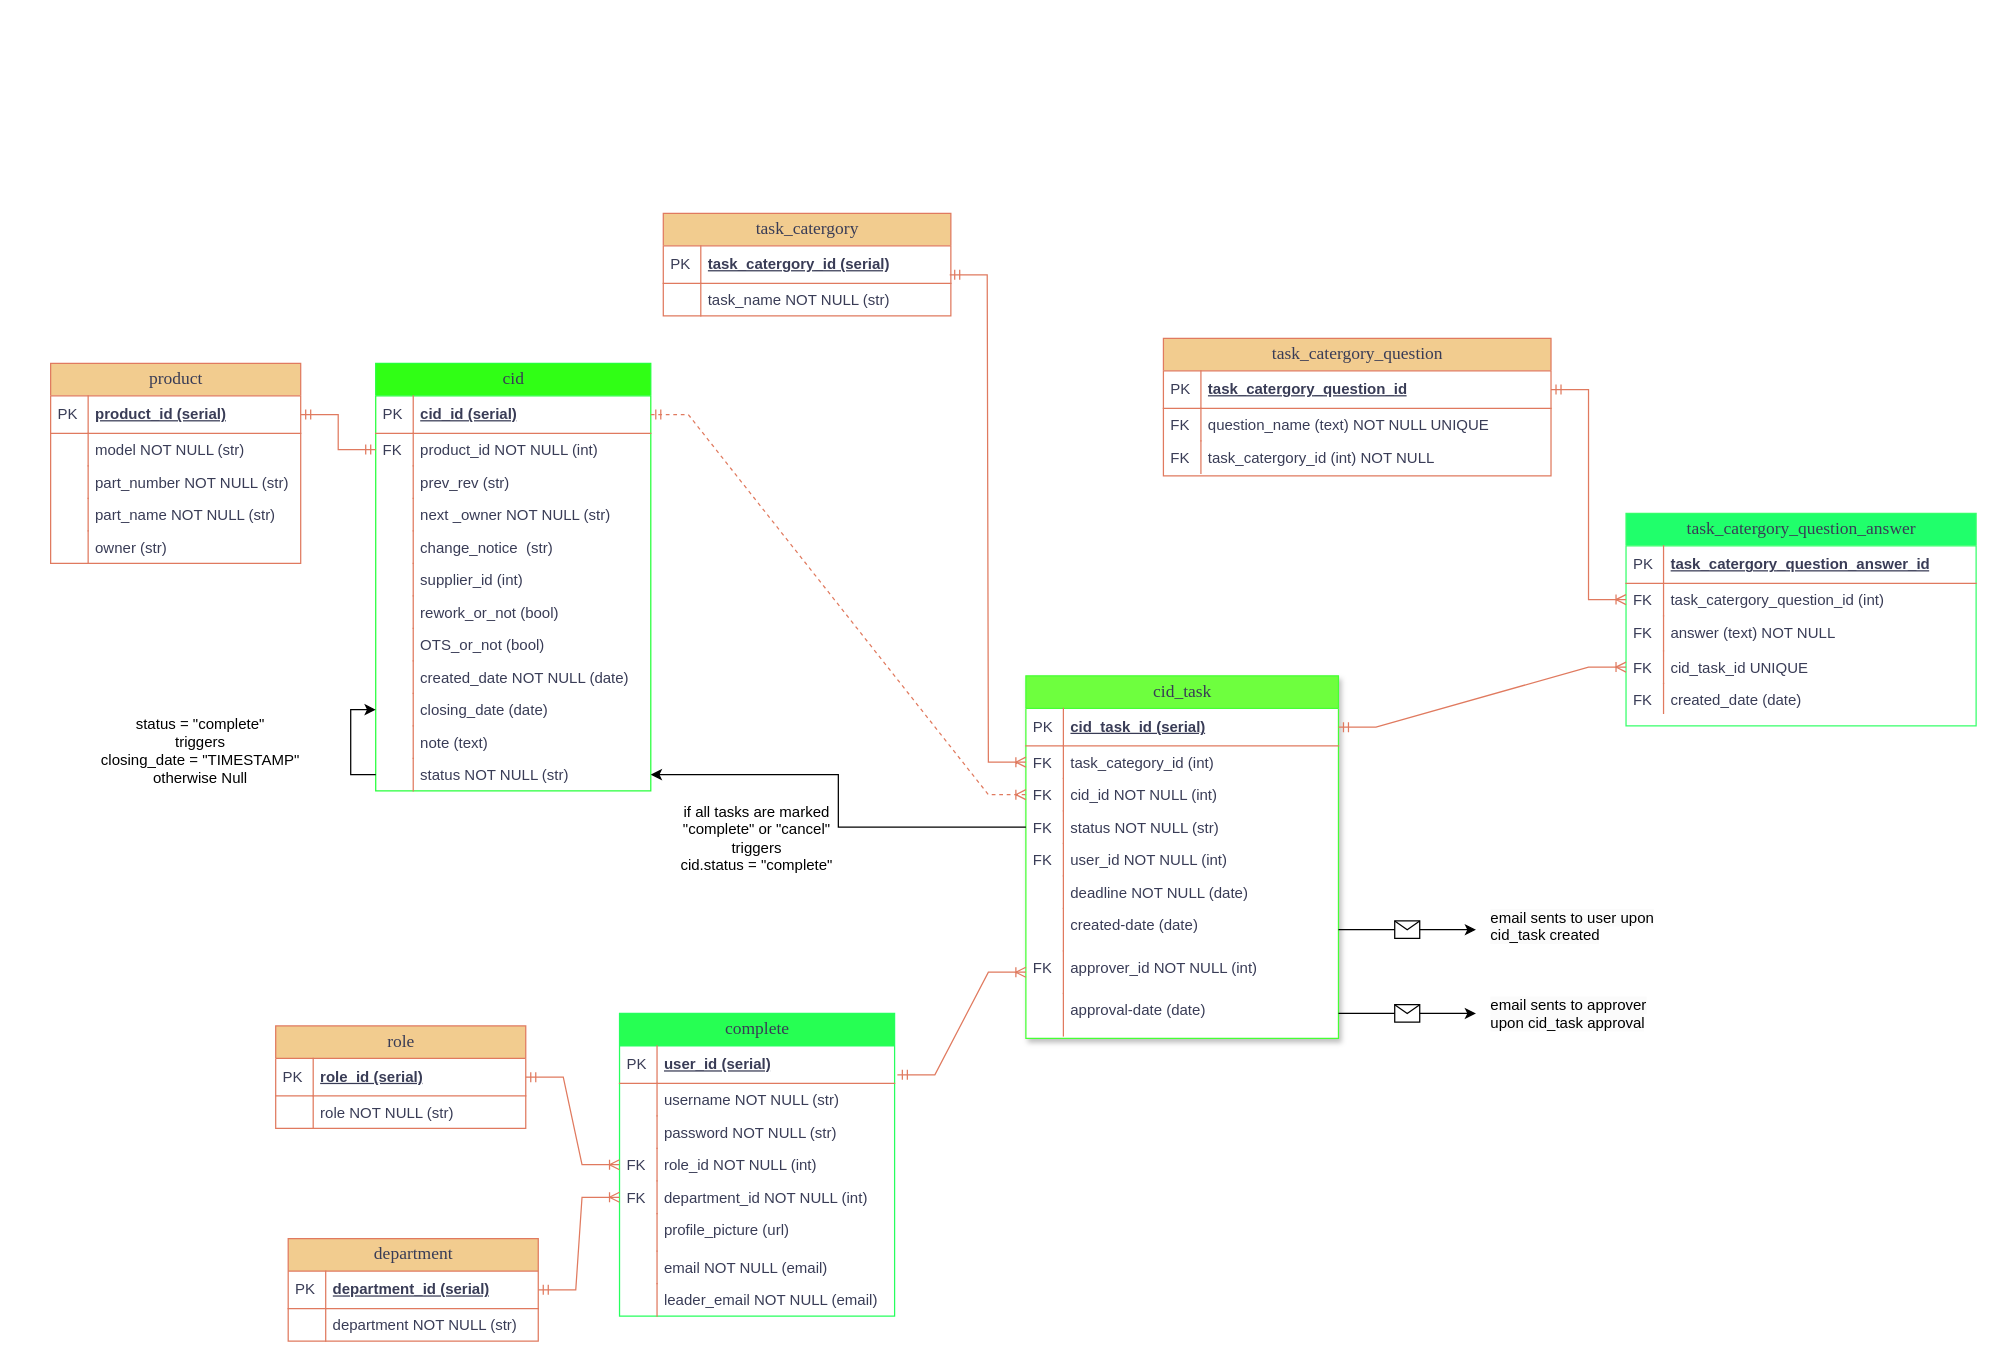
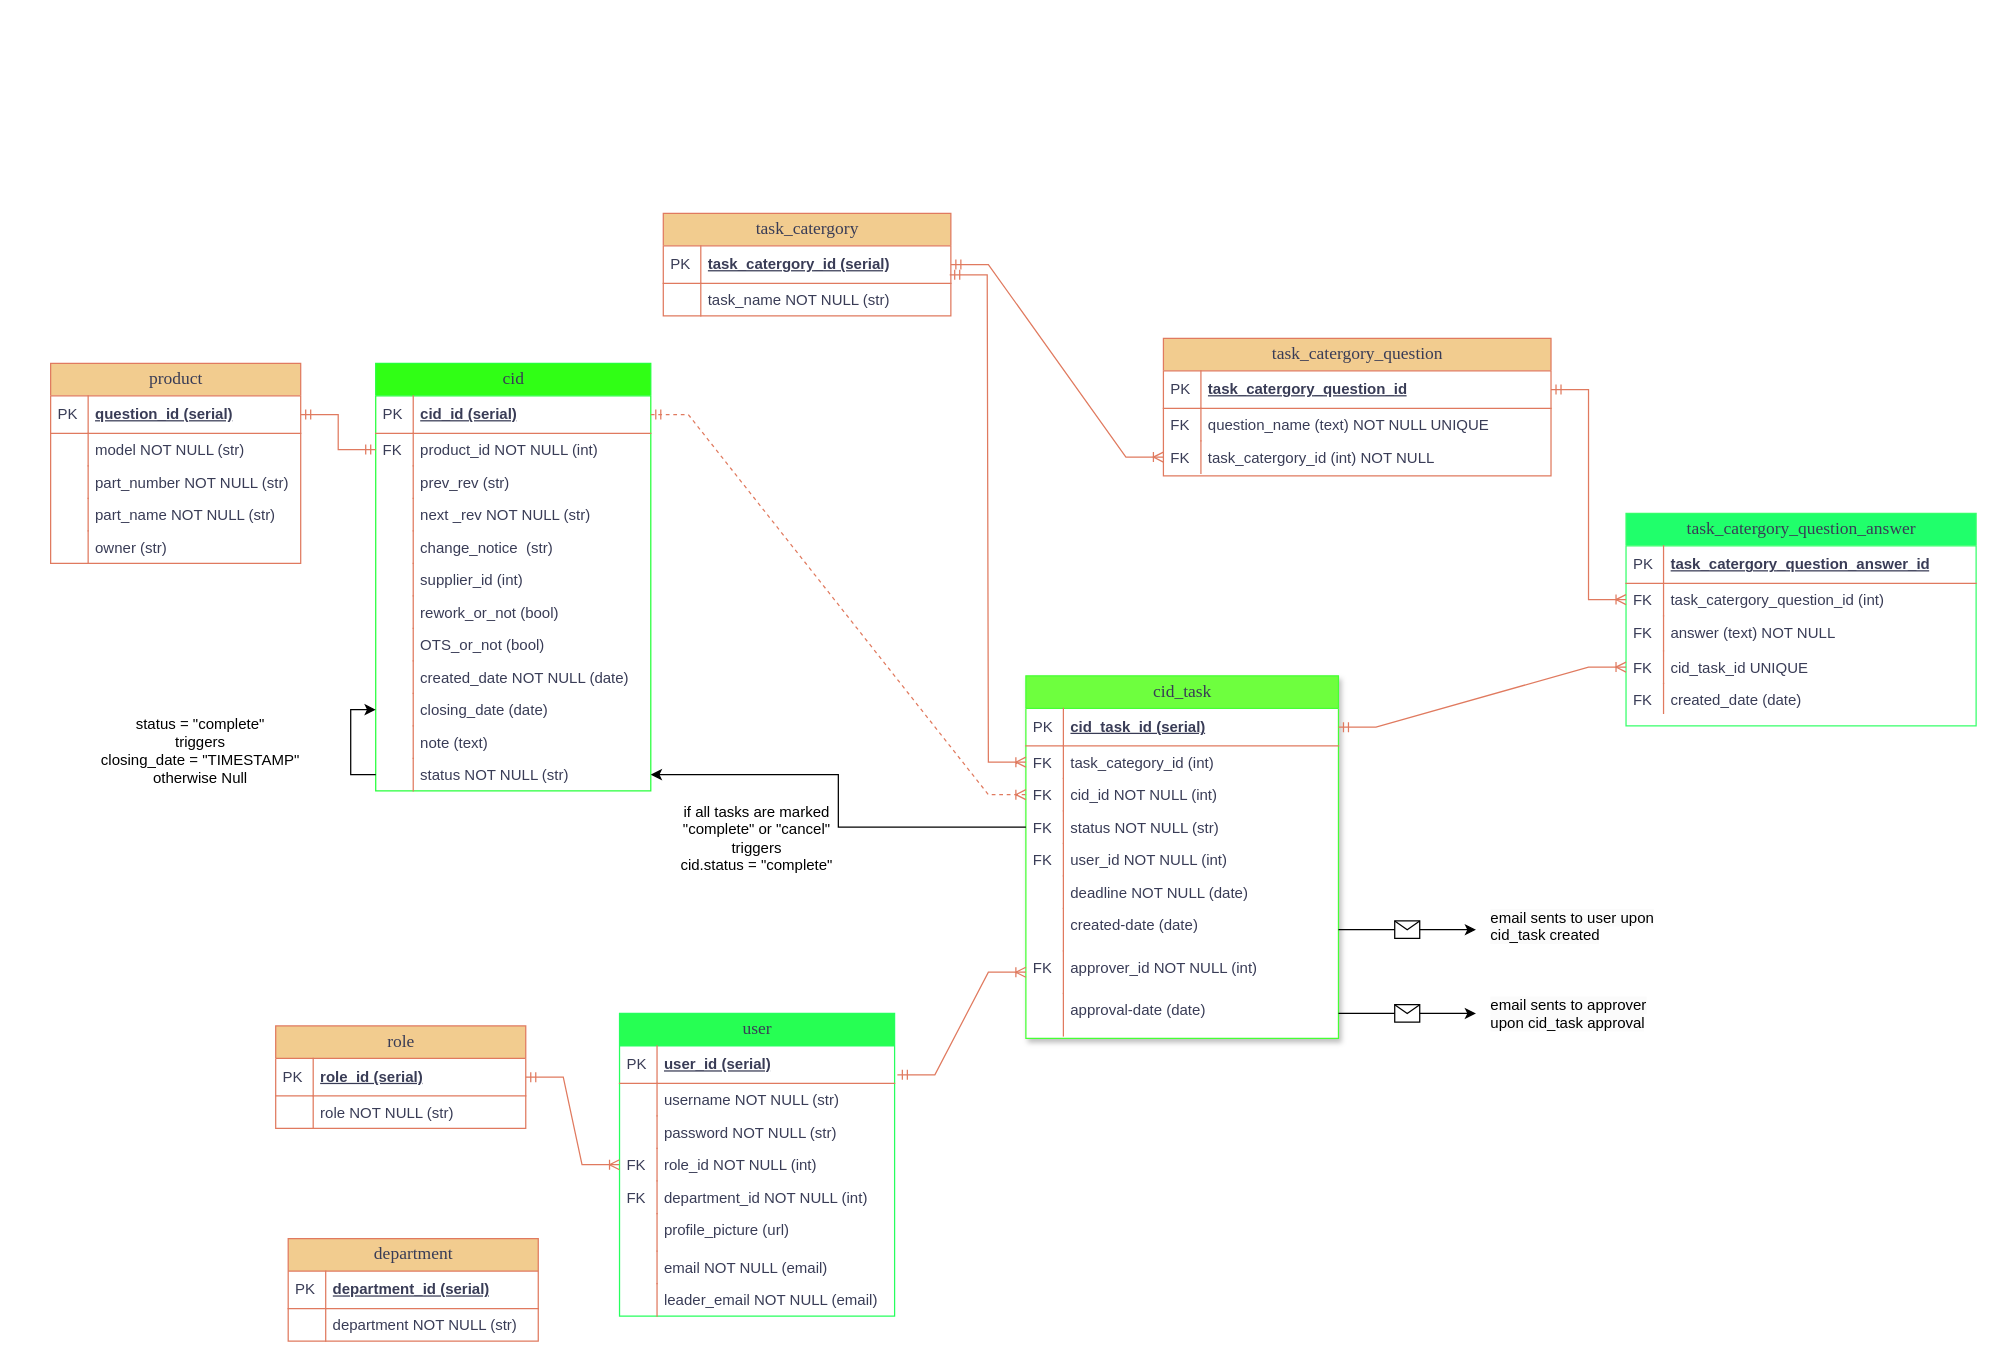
edge "task_catergory_id (serial)" -- "task_catergory_id (int) NOT NULL": added
node "product_id (serial)": label "product_id (serial)" -> "question_id (serial)"
node "next _owner NOT NULL (str)": label "next _owner NOT NULL (str)" -> "next _rev NOT NULL (str)"
node "complete": label "complete" -> "user"
edge "department_id NOT NULL (int)" -- "department_id (serial)": removed
